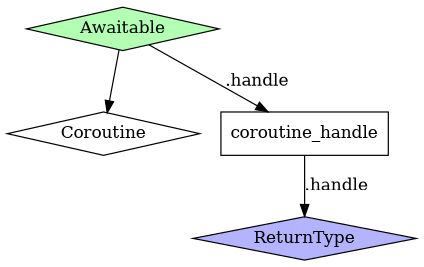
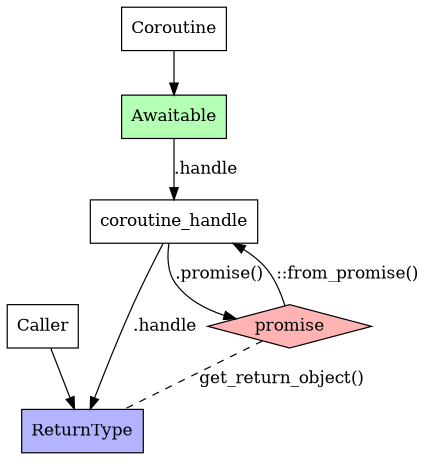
node "Awaitable": shape diamond -> box
edge "Awaitable" -> "Coroutine": reversed
node "Coroutine": shape diamond -> box
node "ReturnType": shape diamond -> box
node "Caller": added
node "promise": added
